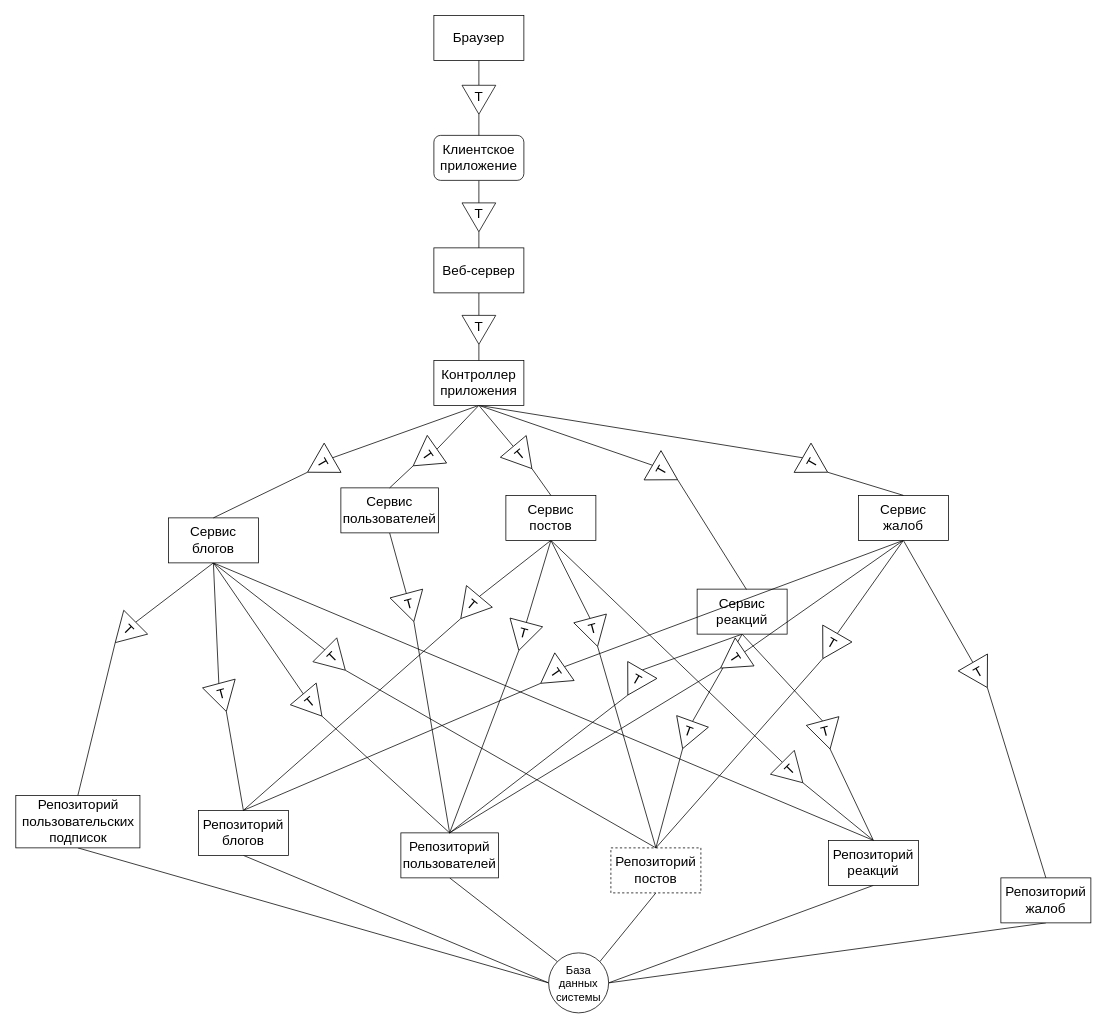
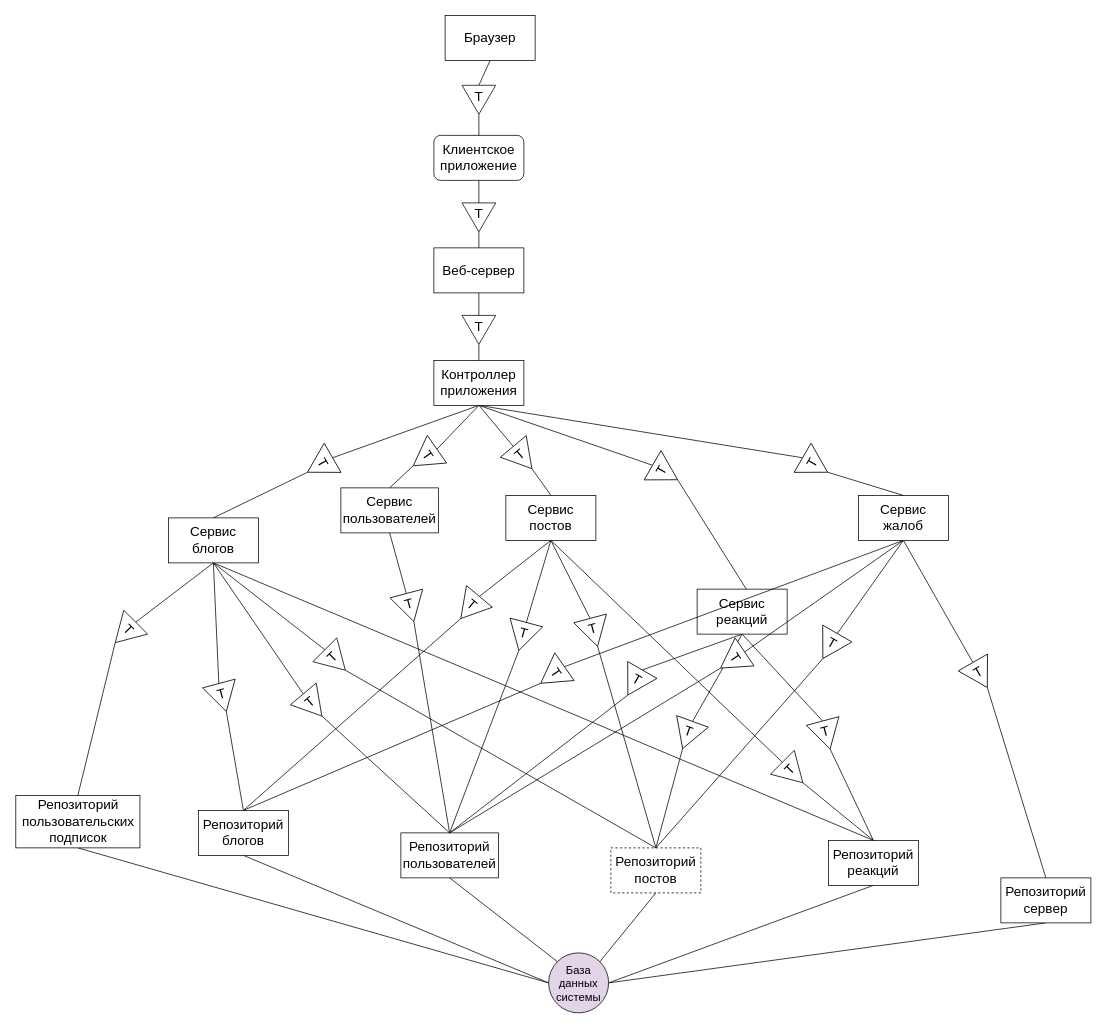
node "Браузер": moved (479, 38) -> (490, 38)
node "Репозиторий жалоб": label "Репозиторий жалоб" -> "Репозиторий сервер"
node "База данных системы": fillcolor #ffffff -> #e1d5e7
